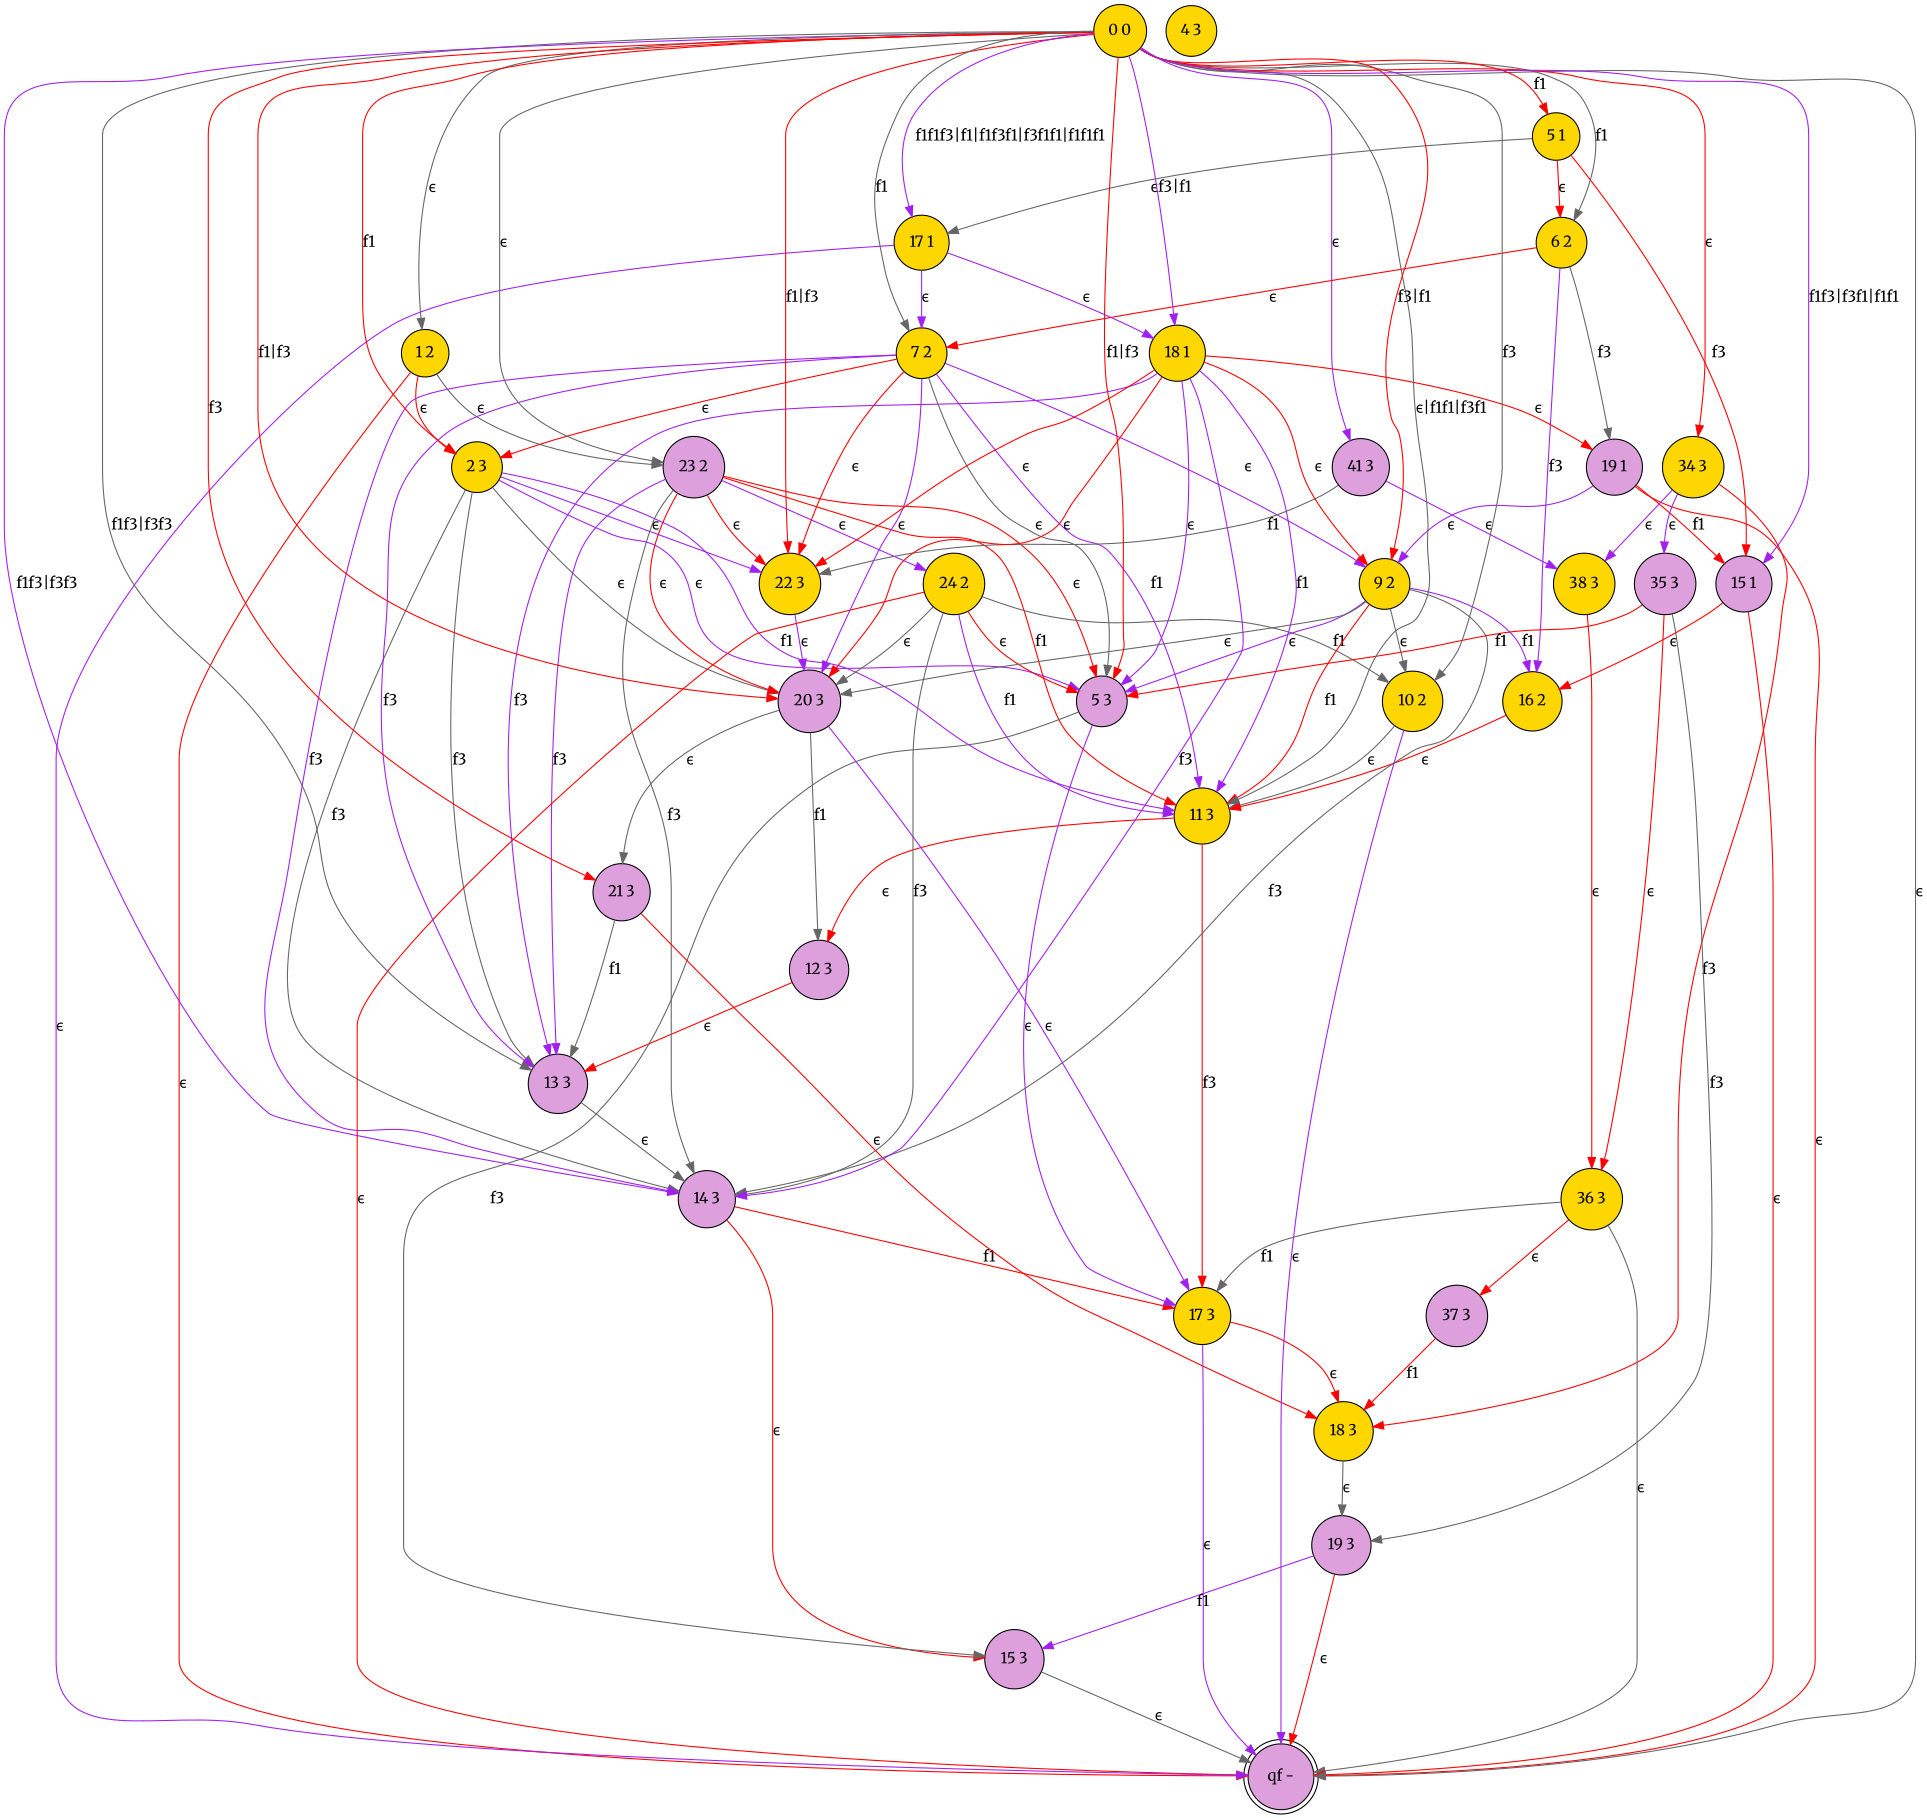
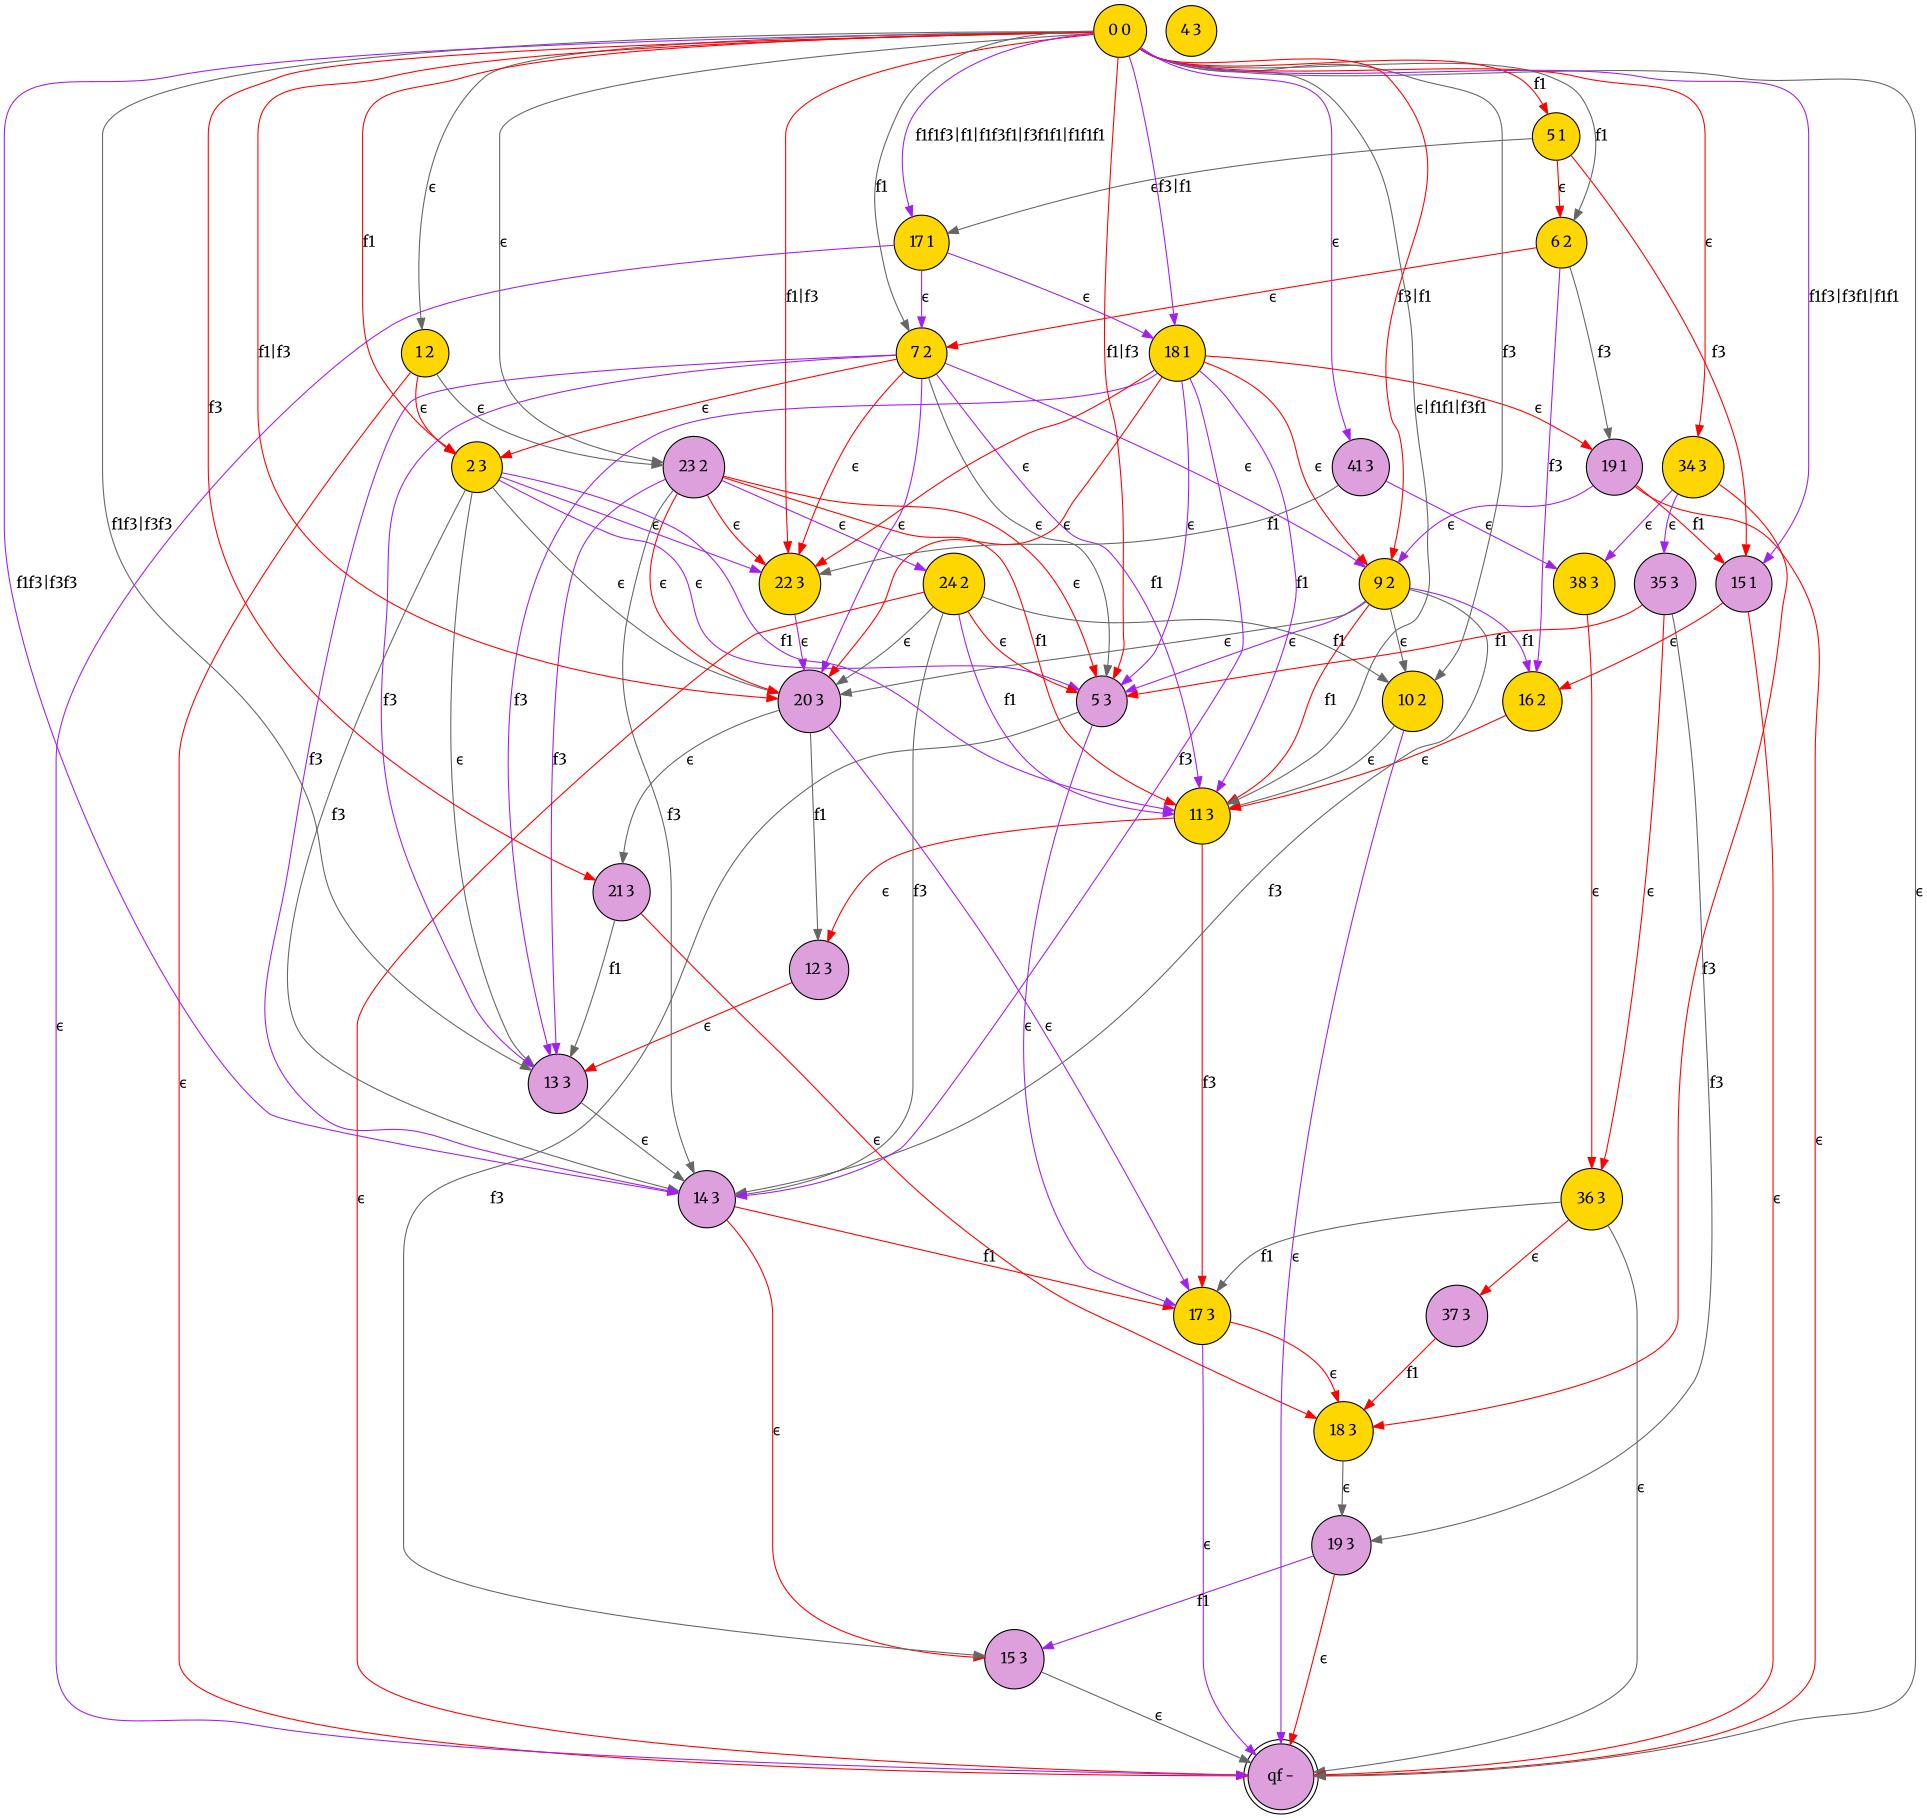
edge "2 3" -> "13 3": label "f3" -> "ϵ"
